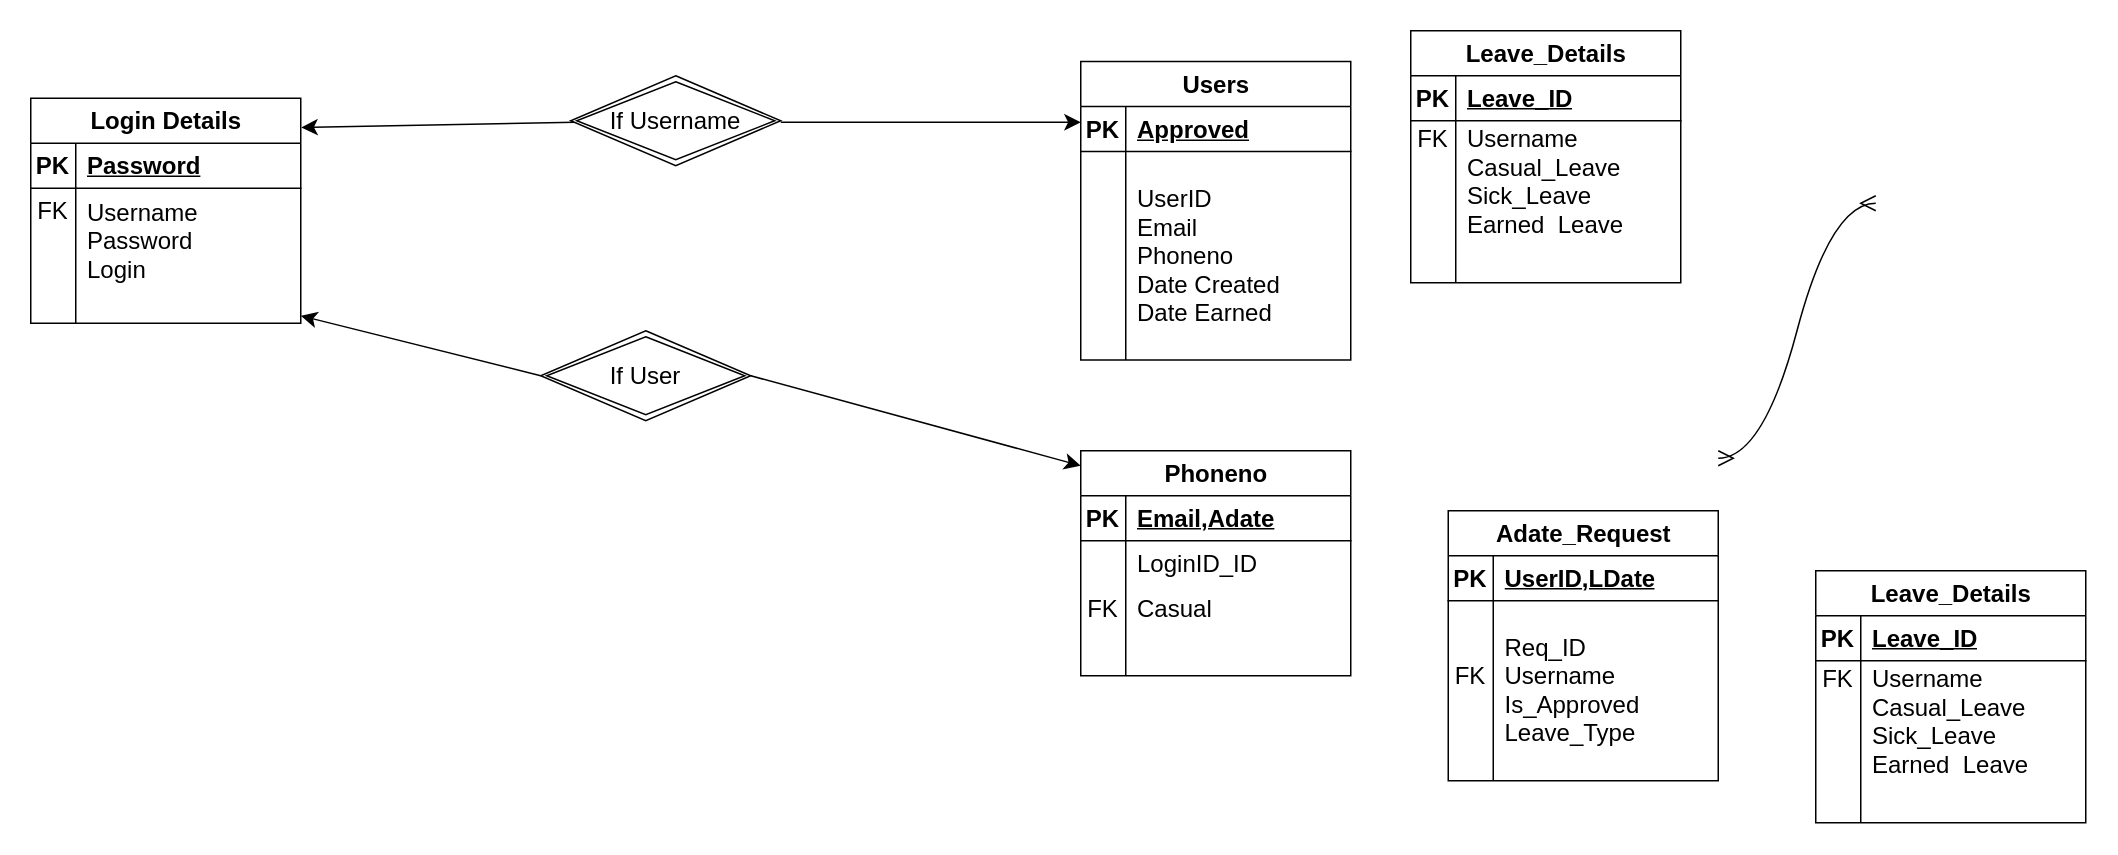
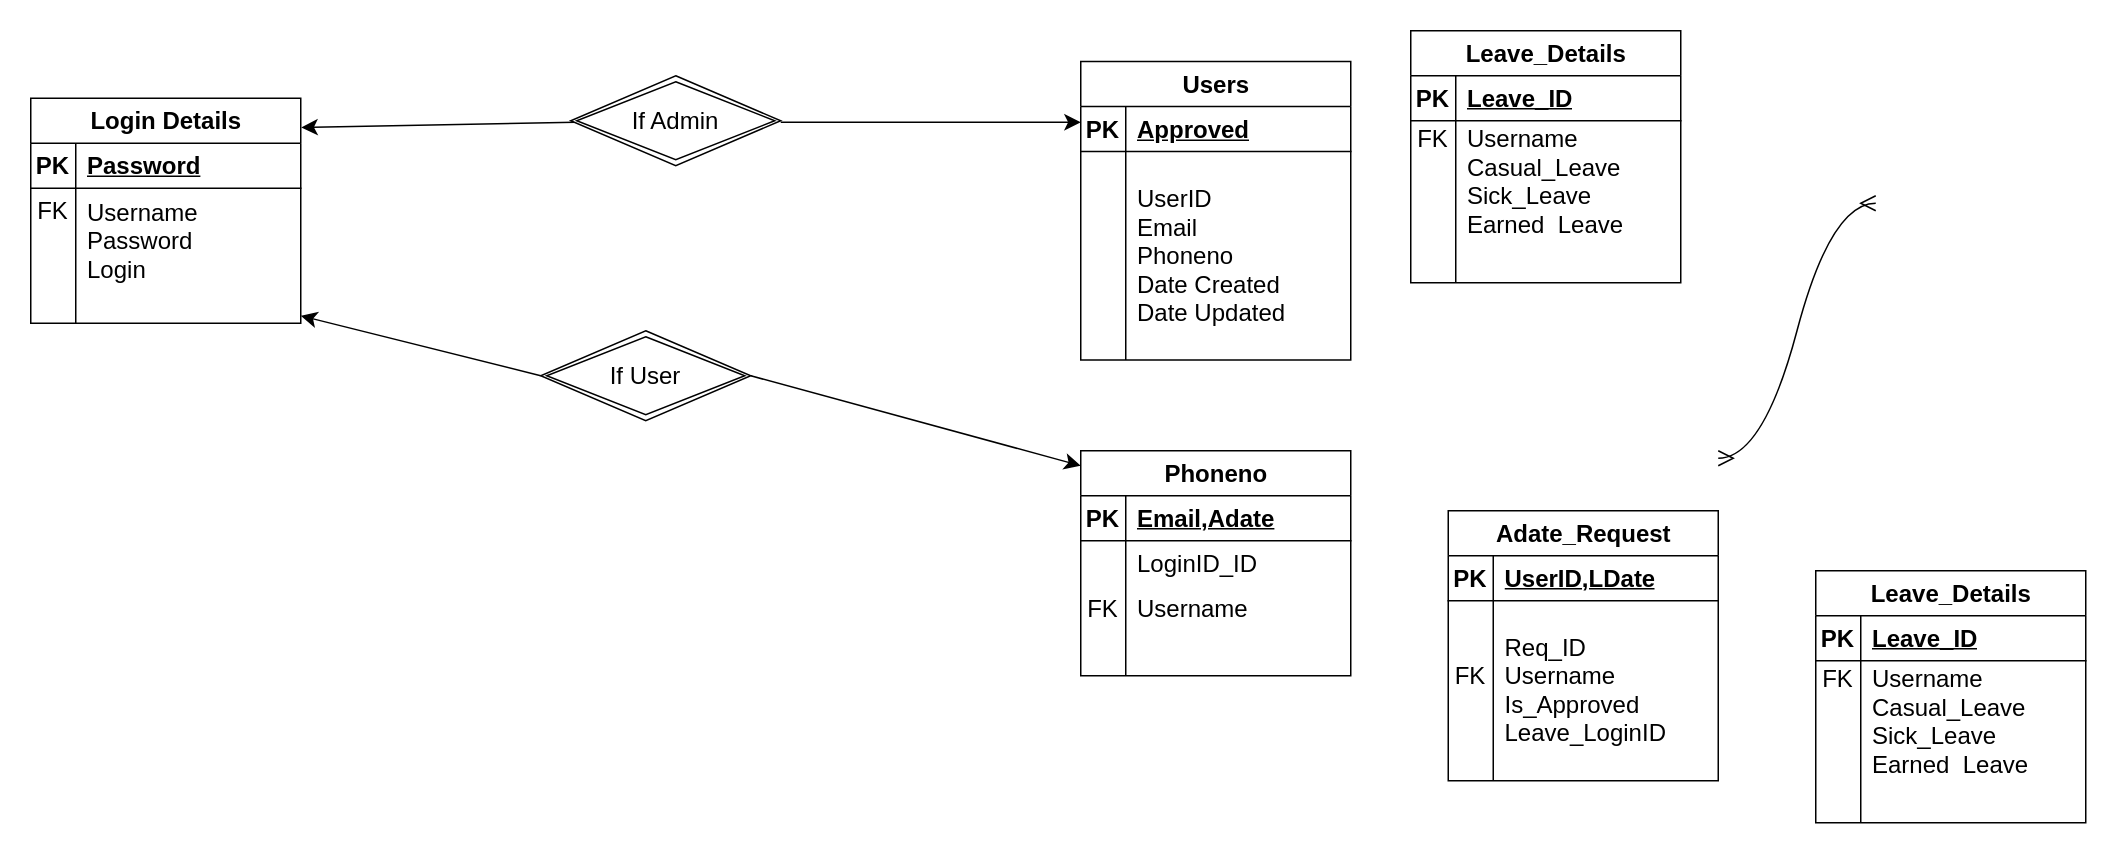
node "If Username": label "If Username" -> "If Admin"
node "UserID Email Phoneno Date Created Date Earned": label "UserID Email Phoneno Date Created Date Earned" -> "UserID Email Phoneno Date Created Date Updated"
node "Casual": label "Casual" -> "Username"
node "Req_ID Username Is_Approved Leave_Type": label "Req_ID Username Is_Approved Leave_Type" -> "Req_ID Username Is_Approved Leave_LoginID"
